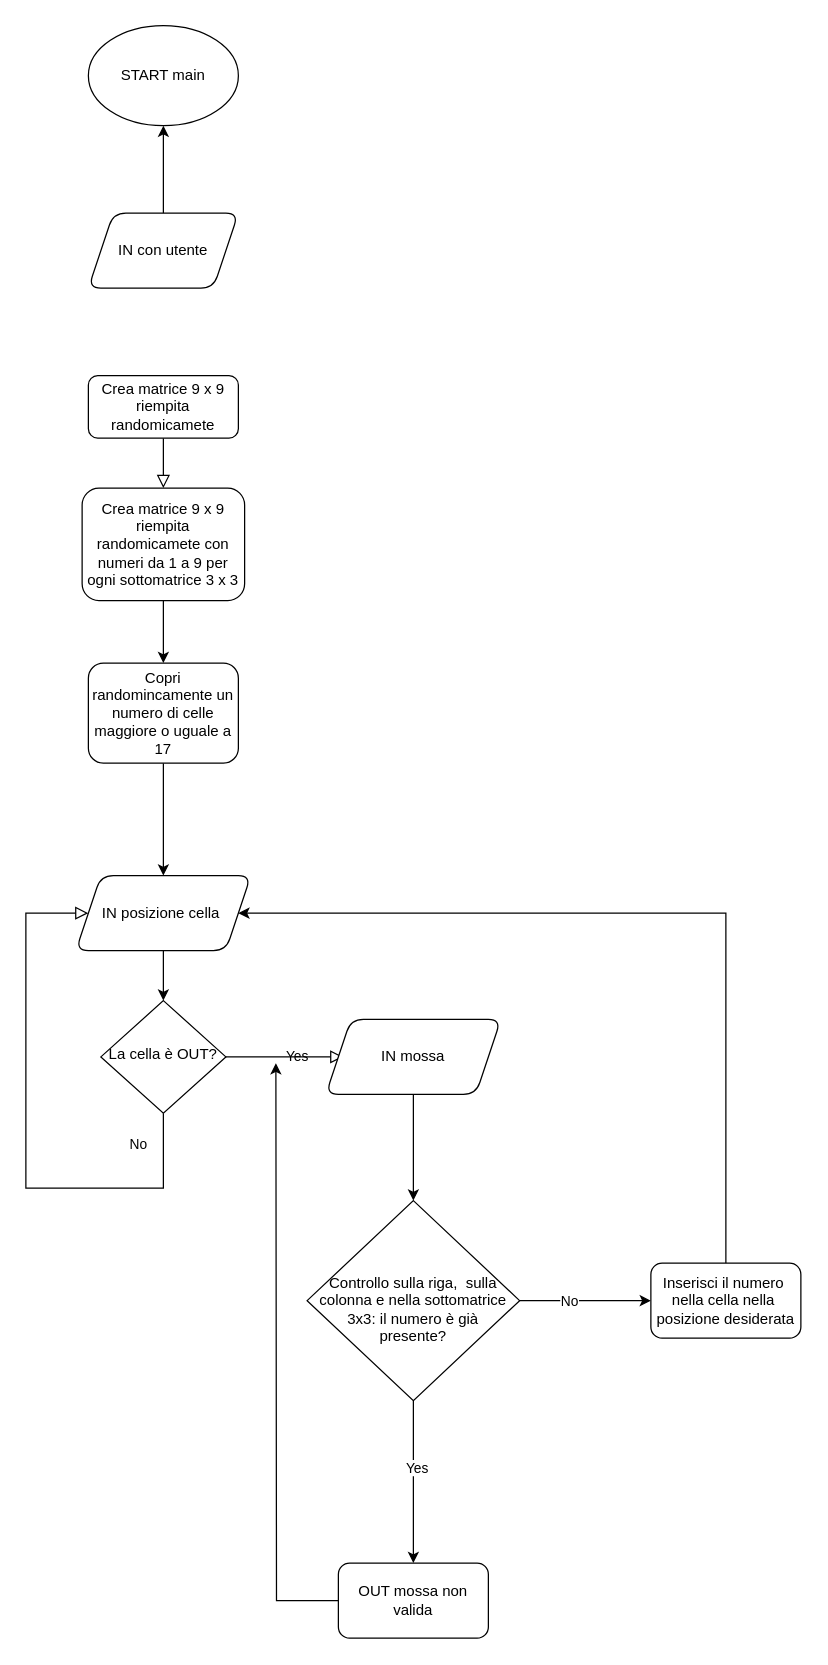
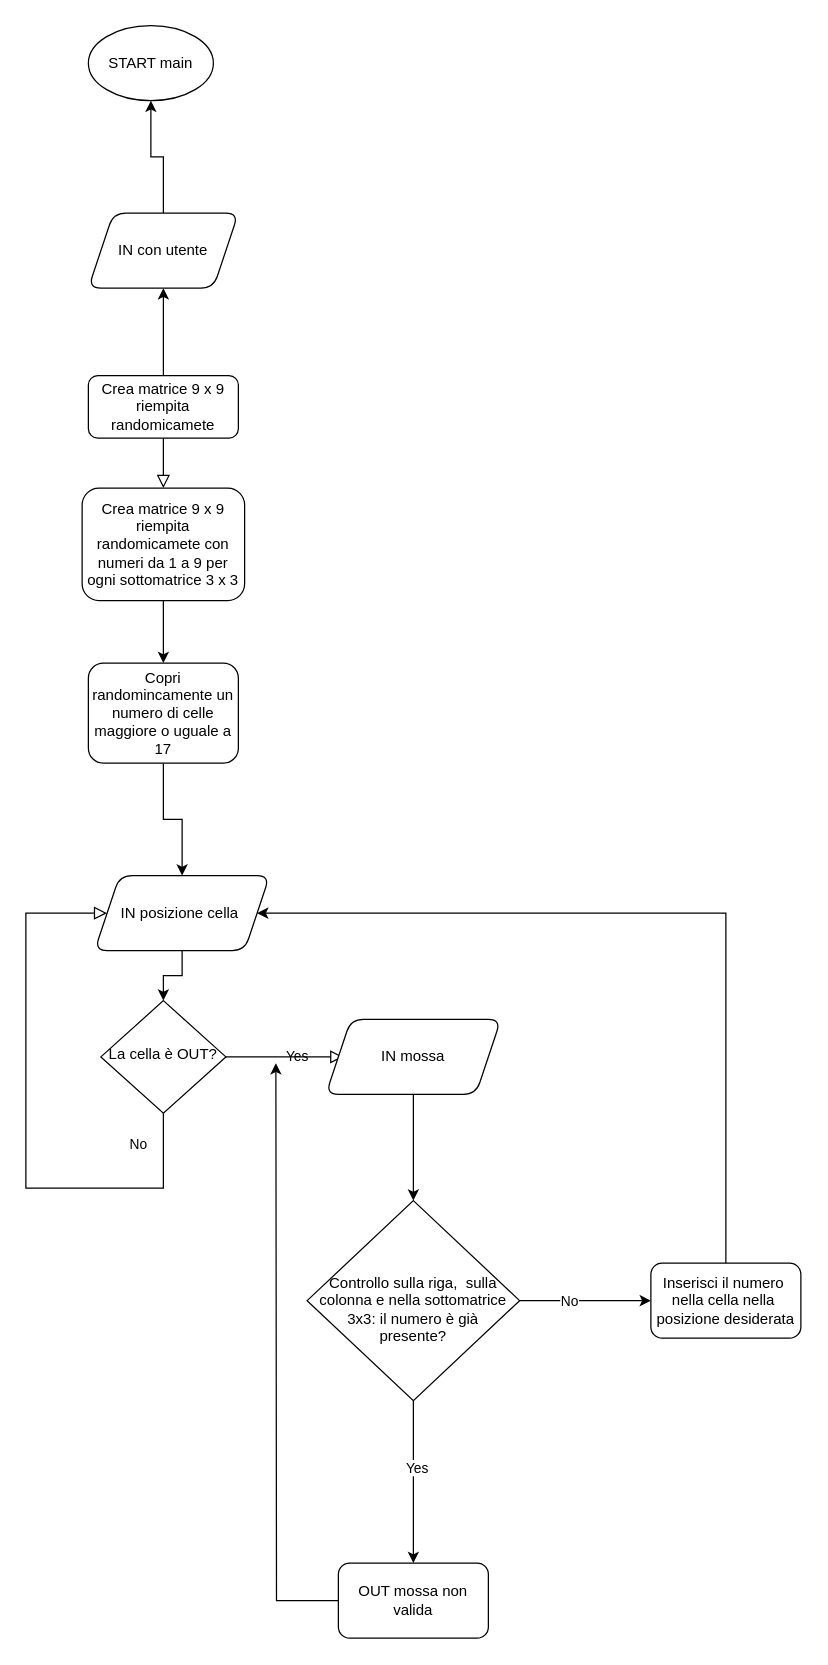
node "START main": size 150x100 -> 125x75
edge "Crea matrice 9 x 9 riempita randomicamete" -> "IN con utente": added
node "IN posizione cella": moved (163, 913) -> (182, 913)
